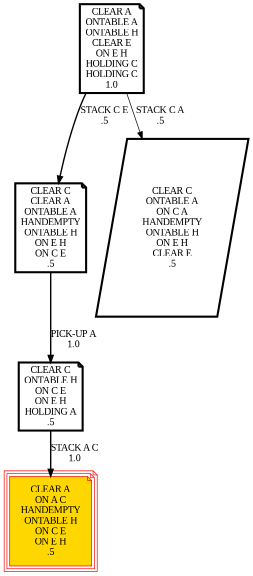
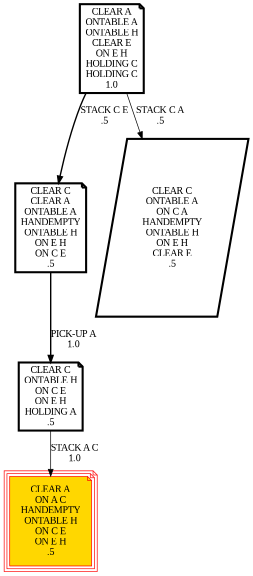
edge "CLEAR C ONTABLE H ON C E ON E H HOLDING A .5" -> "CLEAR A ON A C HANDEMPTY ONTABLE H ON C E ON E H .5": style bold -> solid
